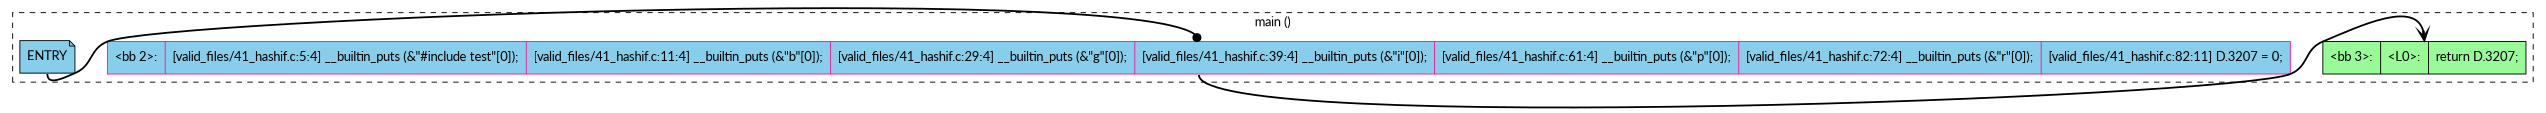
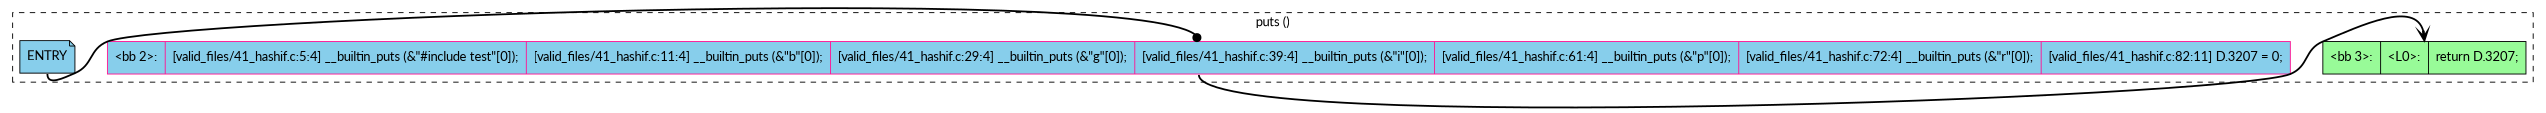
cluster "main ()": label "main ()" -> "puts ()"
